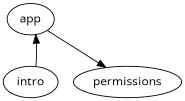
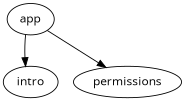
edge "intro" -> "app": reversed
